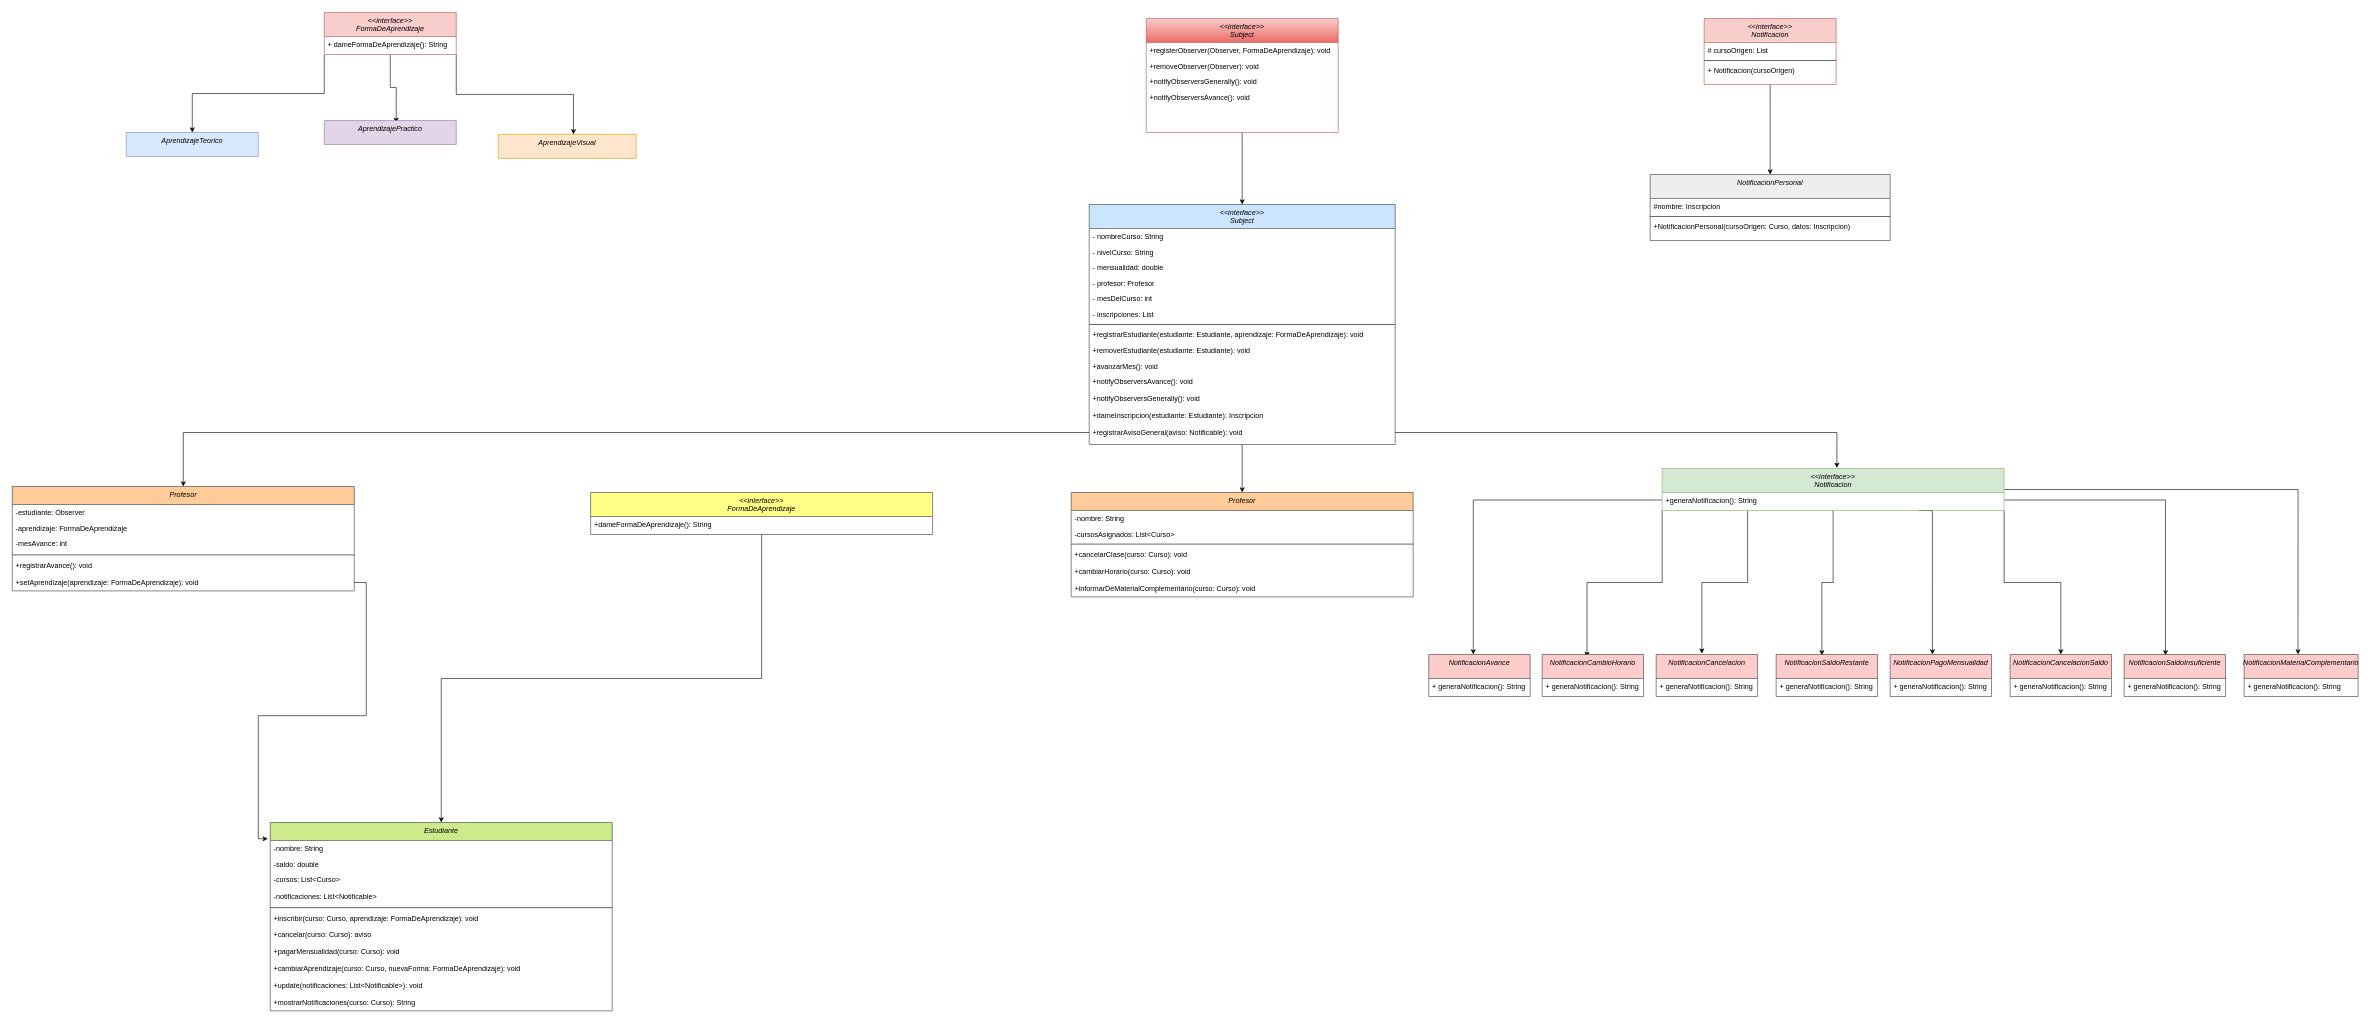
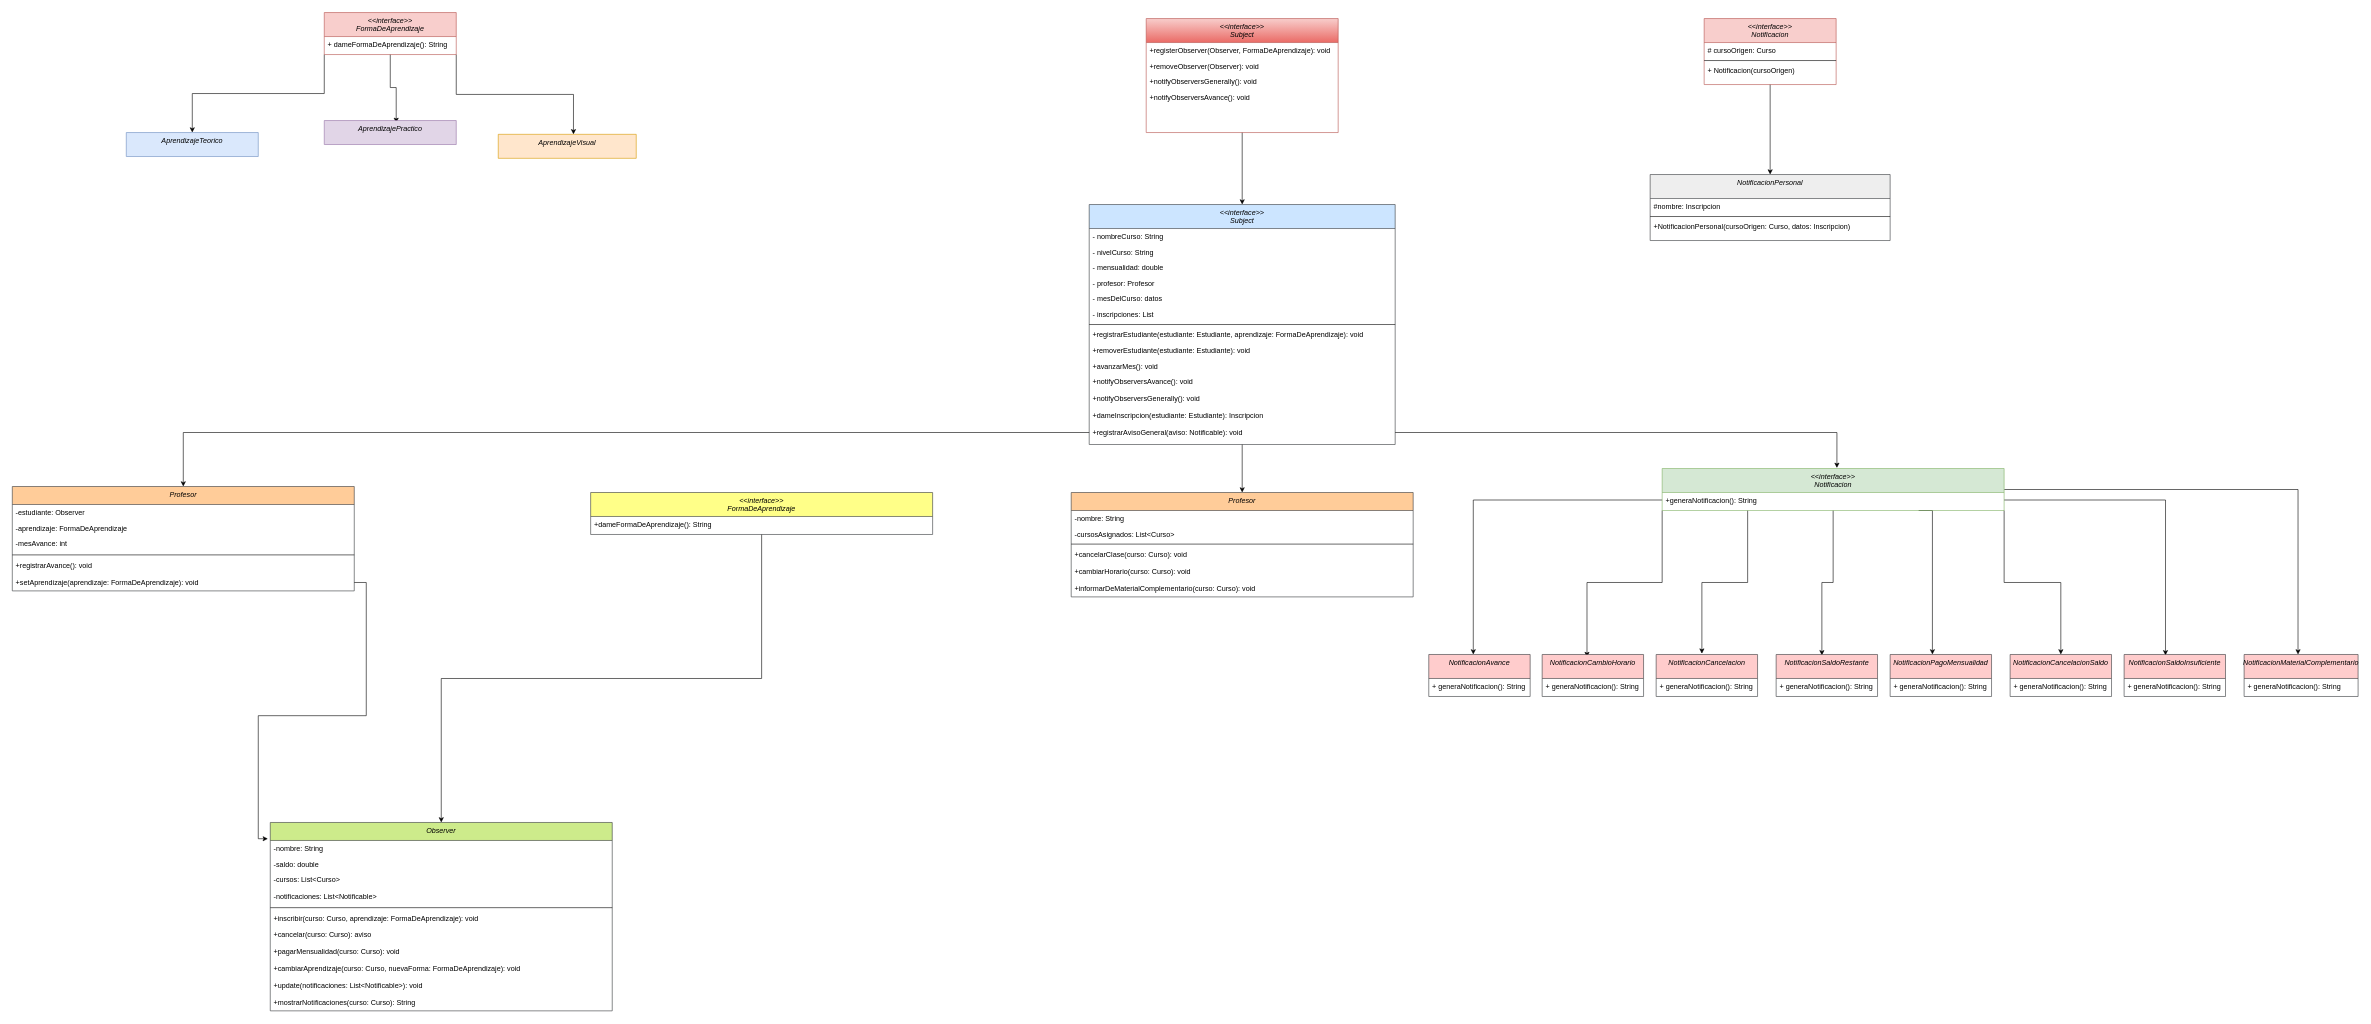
node "# cursoOrigen: List": label "# cursoOrigen: List" -> "# cursoOrigen: Curso"
node "- mesDelCurso: int": label "- mesDelCurso: int" -> "- mesDelCurso: datos"
node "Estudiante": label "Estudiante" -> "Observer"
